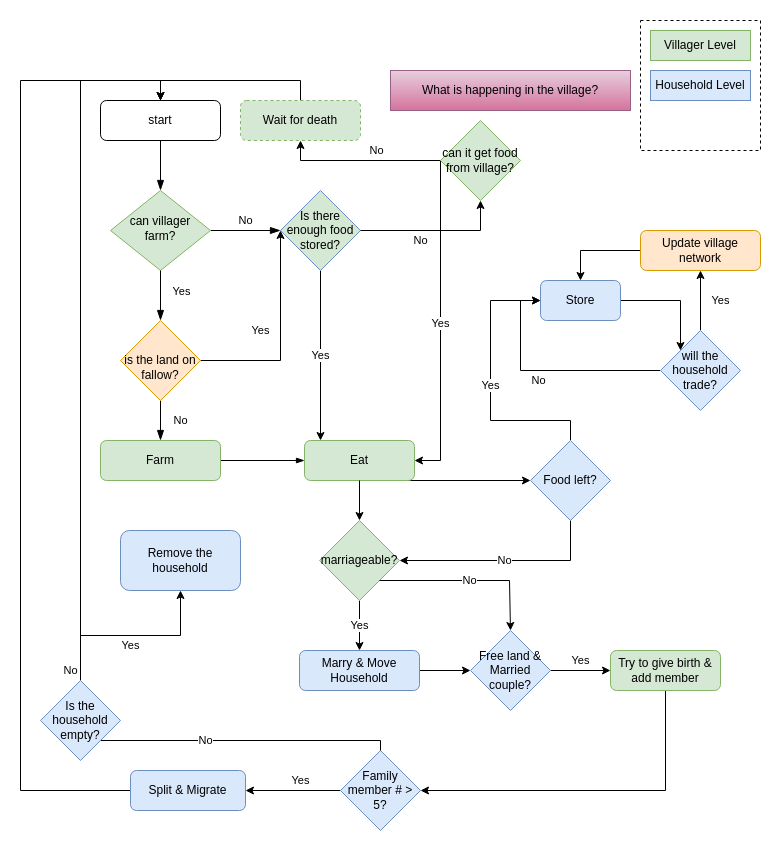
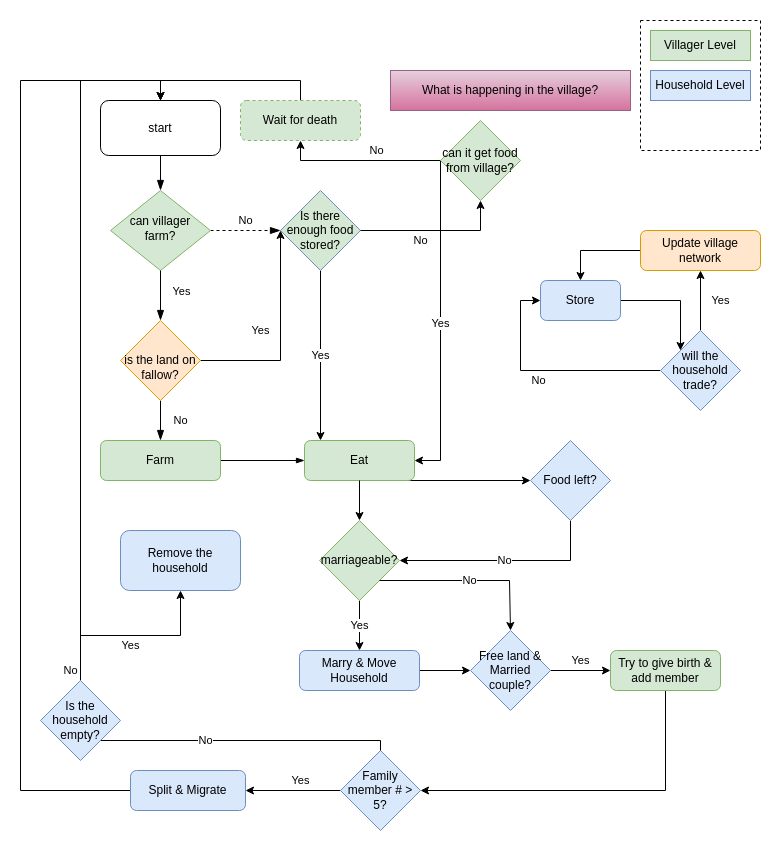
node "start": size 120x40 -> 120x55
edge "can villager farm?" -> "Is there enough food stored?": style solid -> dashed
edge "Food left?" -> "Store": removed, label "Yes"
